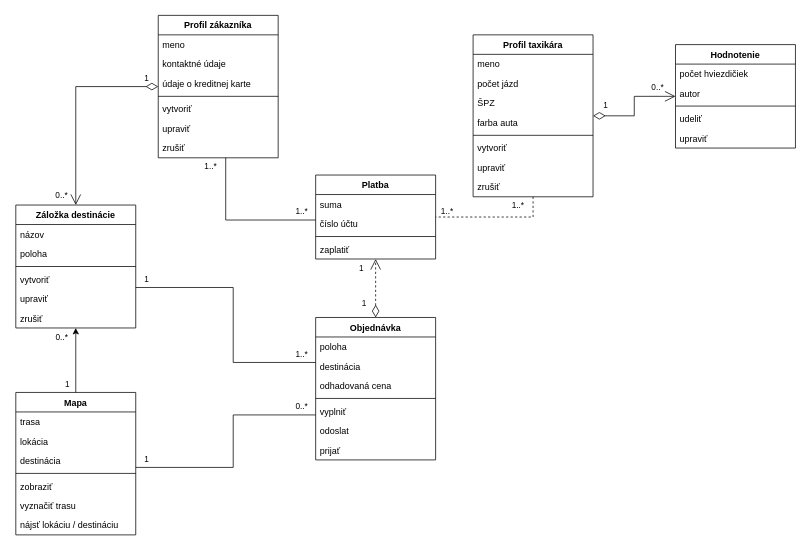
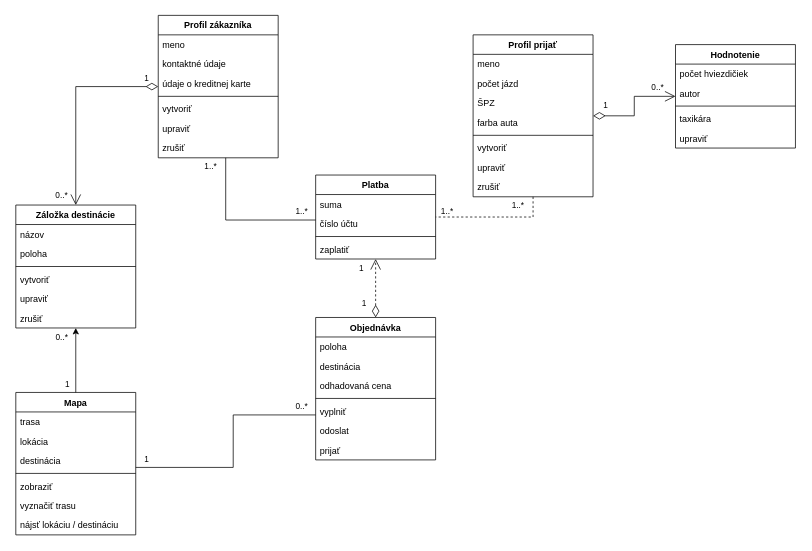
node "Profil taxikára": label "Profil taxikára" -> "Profil prijať"
node "udeliť": label "udeliť" -> "taxikára"
edge "Záložka destinácie" -- "Objednávka": removed, labels "1", "1..*"
